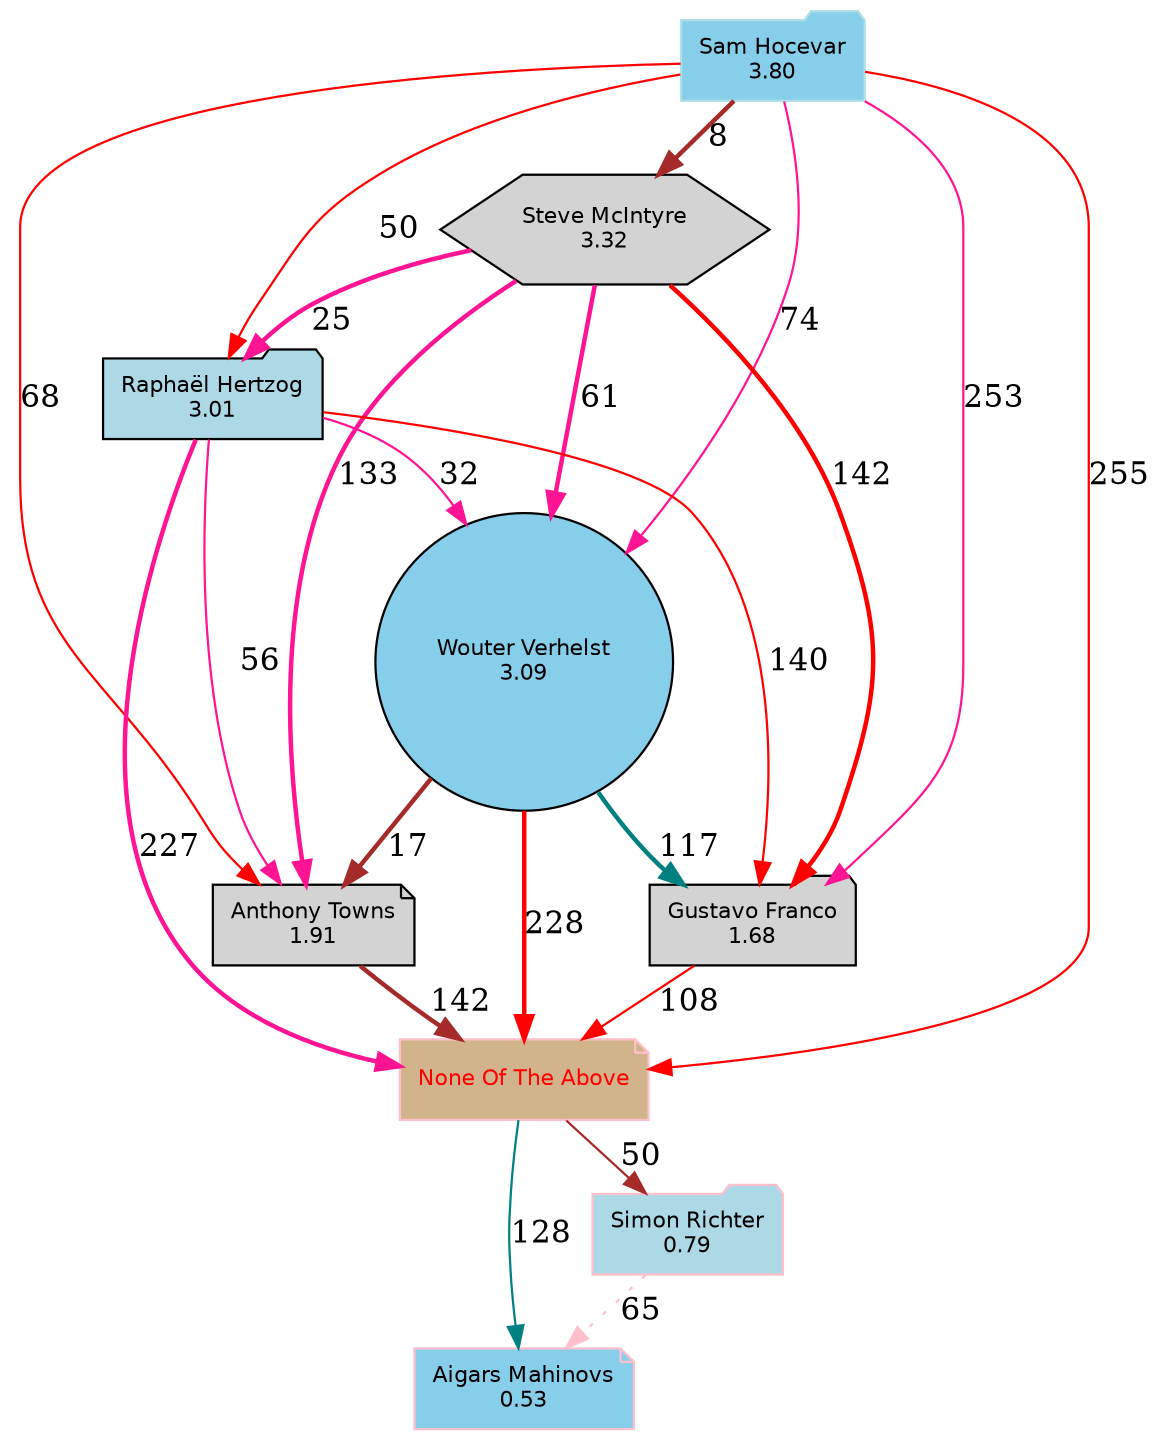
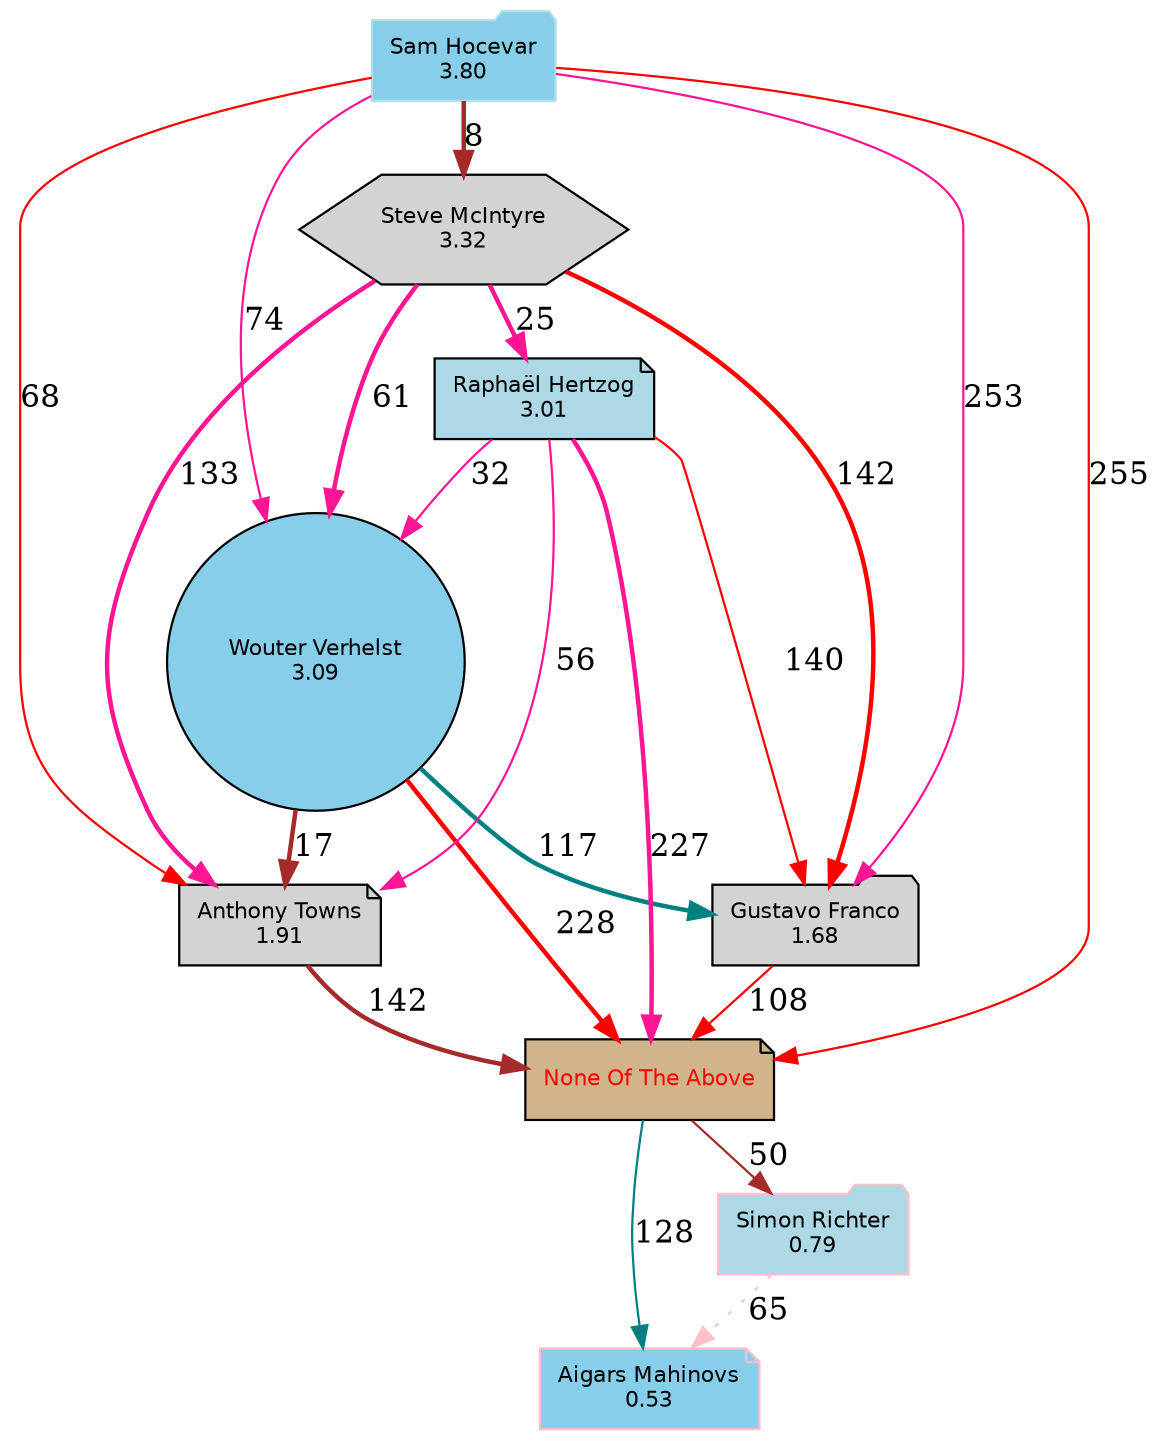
edge "Sam Hocevar 3.80" -> "Raphaël Hertzog 3.01": removed, label "50"
node "Raphaël Hertzog 3.01": shape folder -> note
node "None Of The Above": color pink -> black
